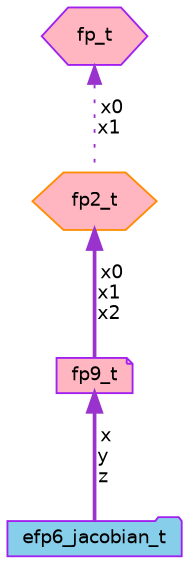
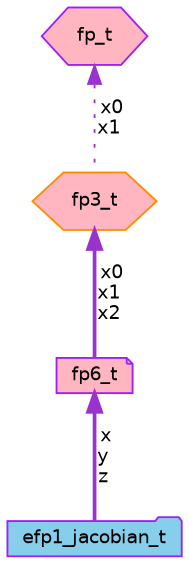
node "fp2_t": label "fp2_t" -> "fp3_t"
node "fp9_t": label "fp9_t" -> "fp6_t"
node "efp6_jacobian_t": label "efp6_jacobian_t" -> "efp1_jacobian_t"
